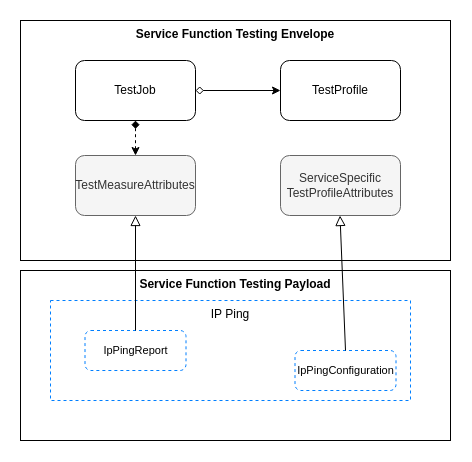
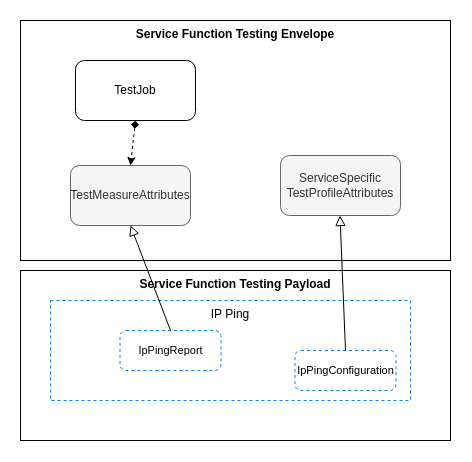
edge "TestJob" -- "TestProfile": removed
node "TestProfile": removed
node "TestMeasureAttributes": moved (136, 186) -> (131, 196)
node "IpPingReport": moved (136, 351) -> (171, 351)
